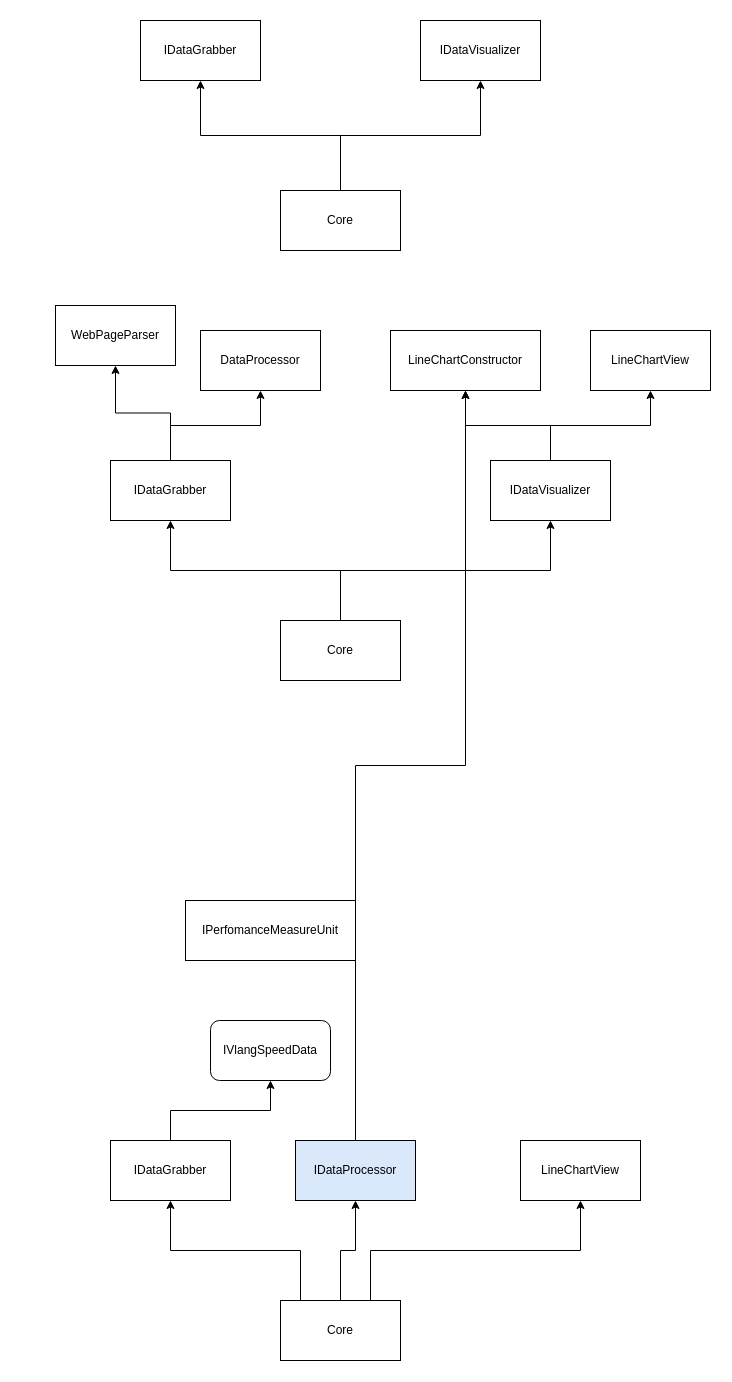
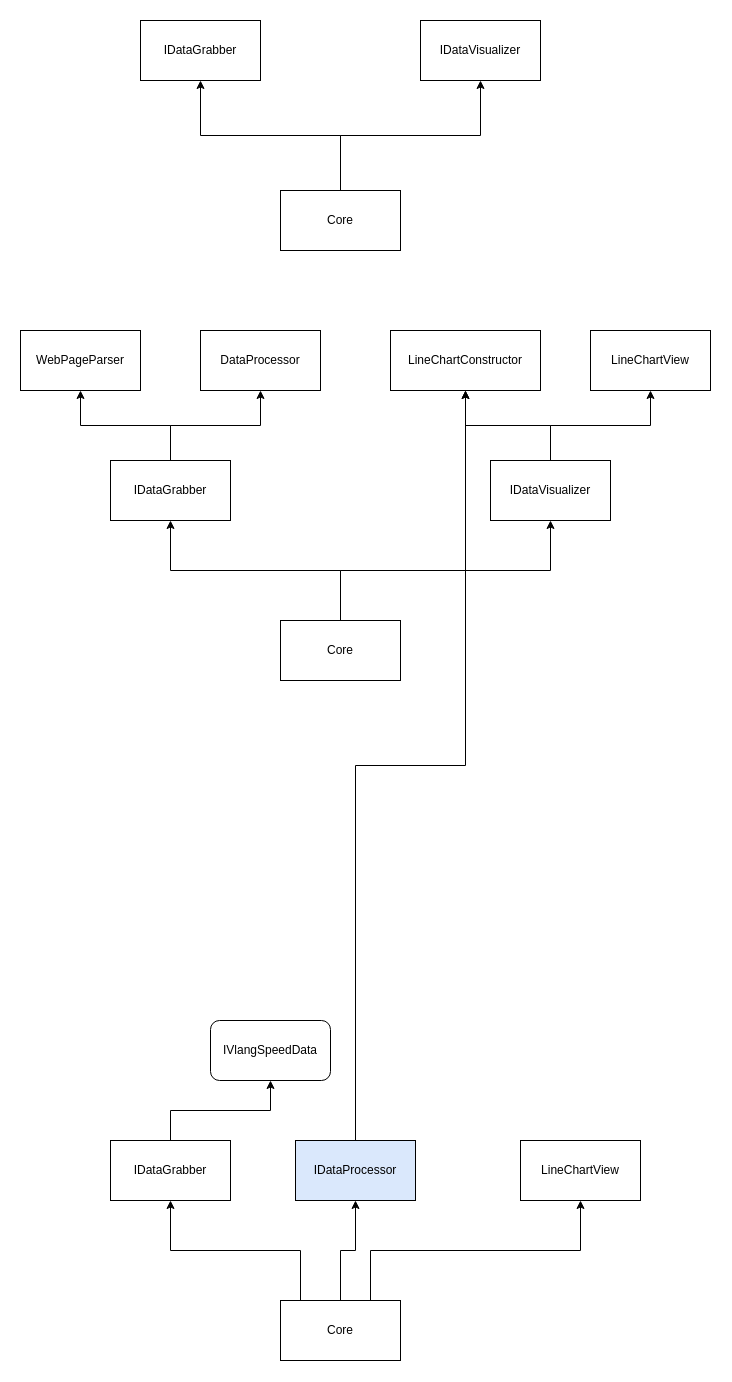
node "WebPageParser": moved (116, 336) -> (81, 361)
node "IPerfomanceMeasureUnit": removed
